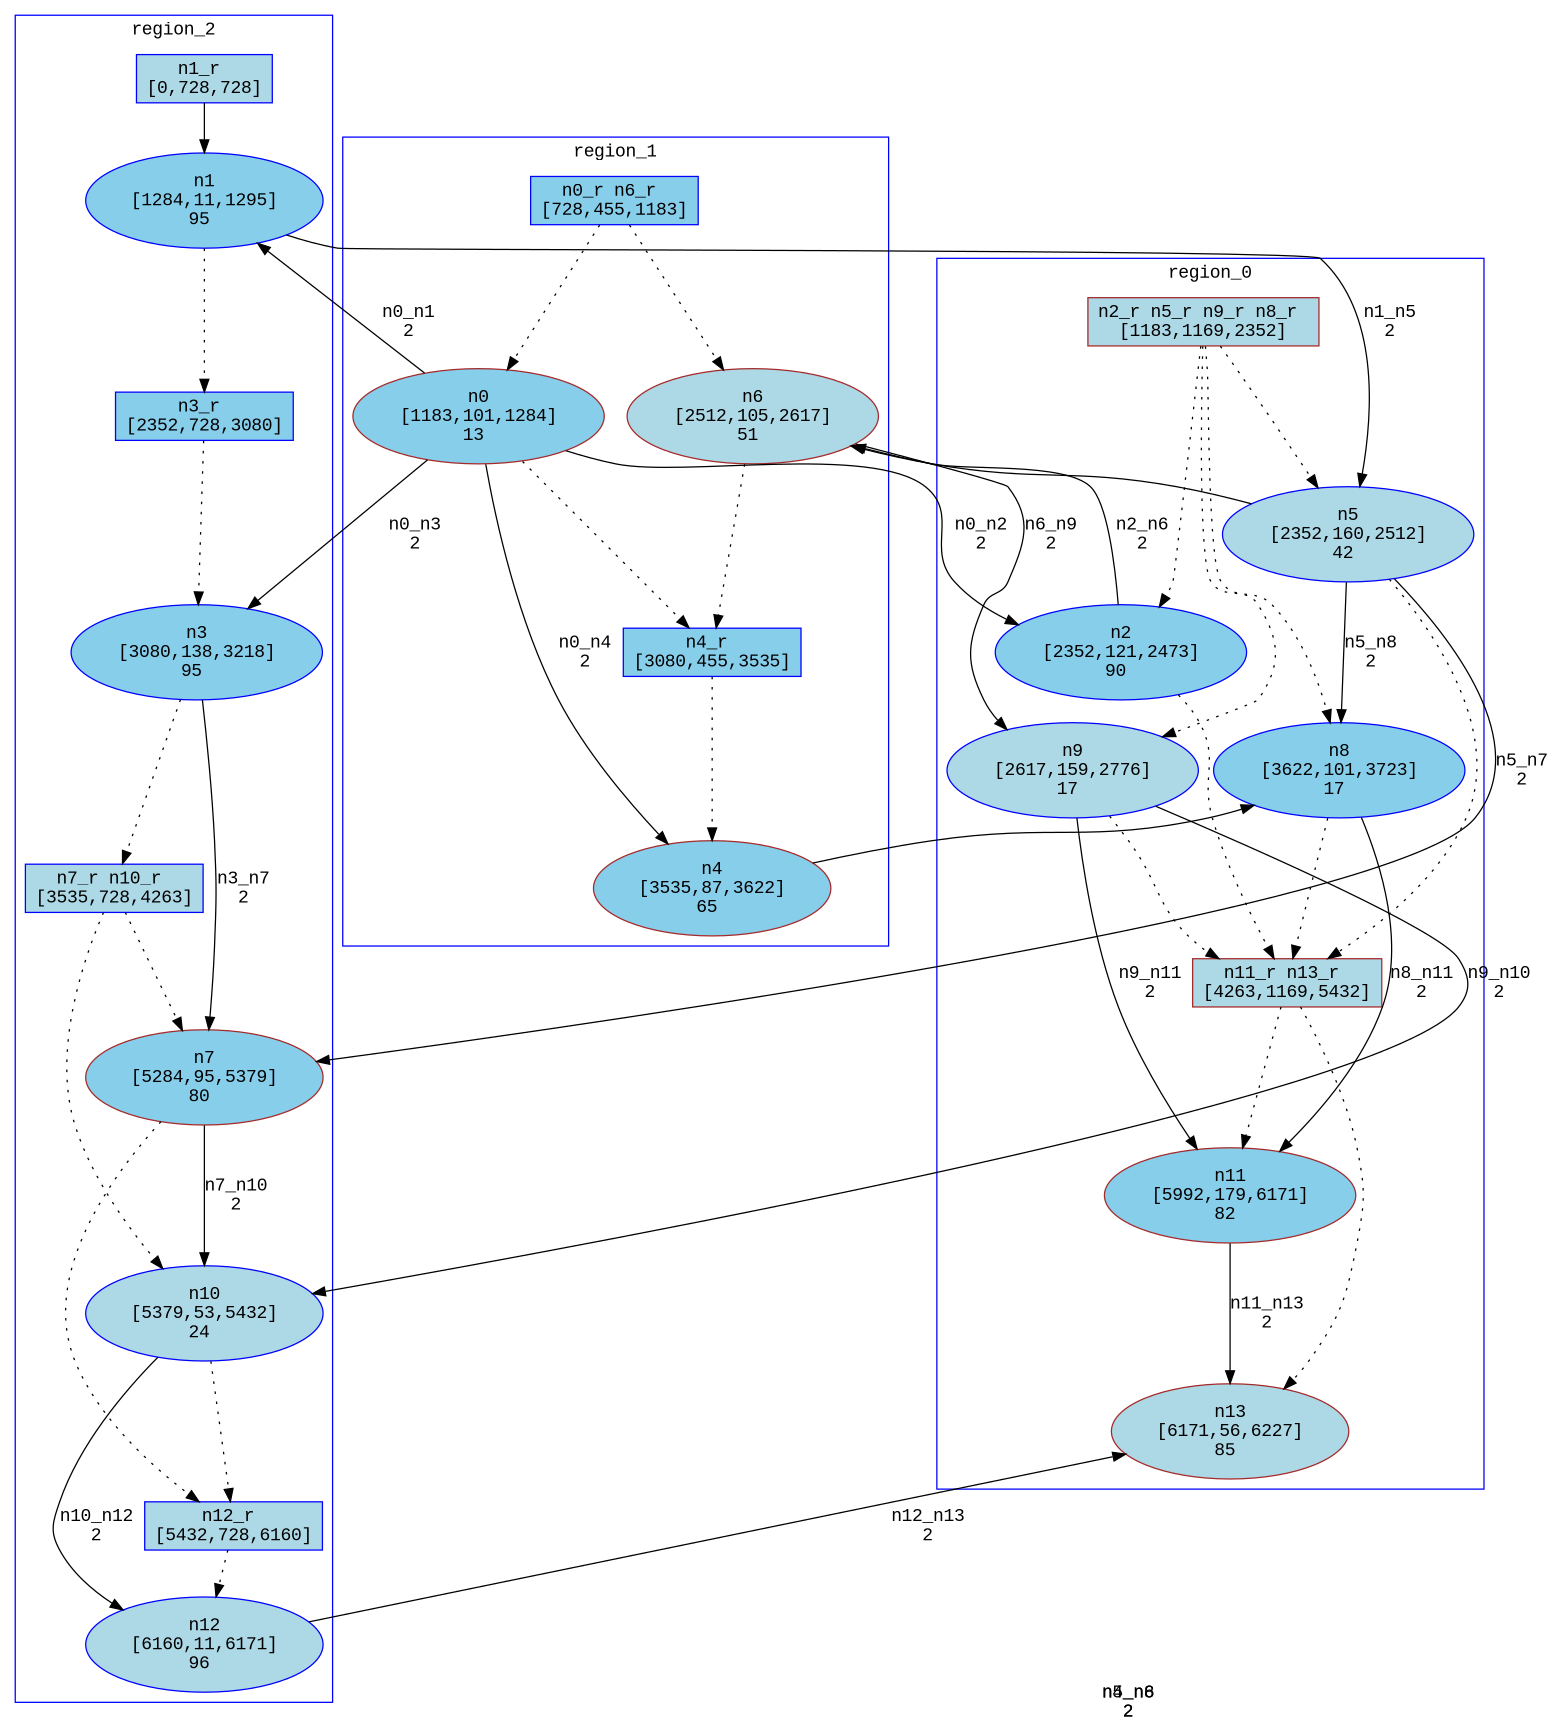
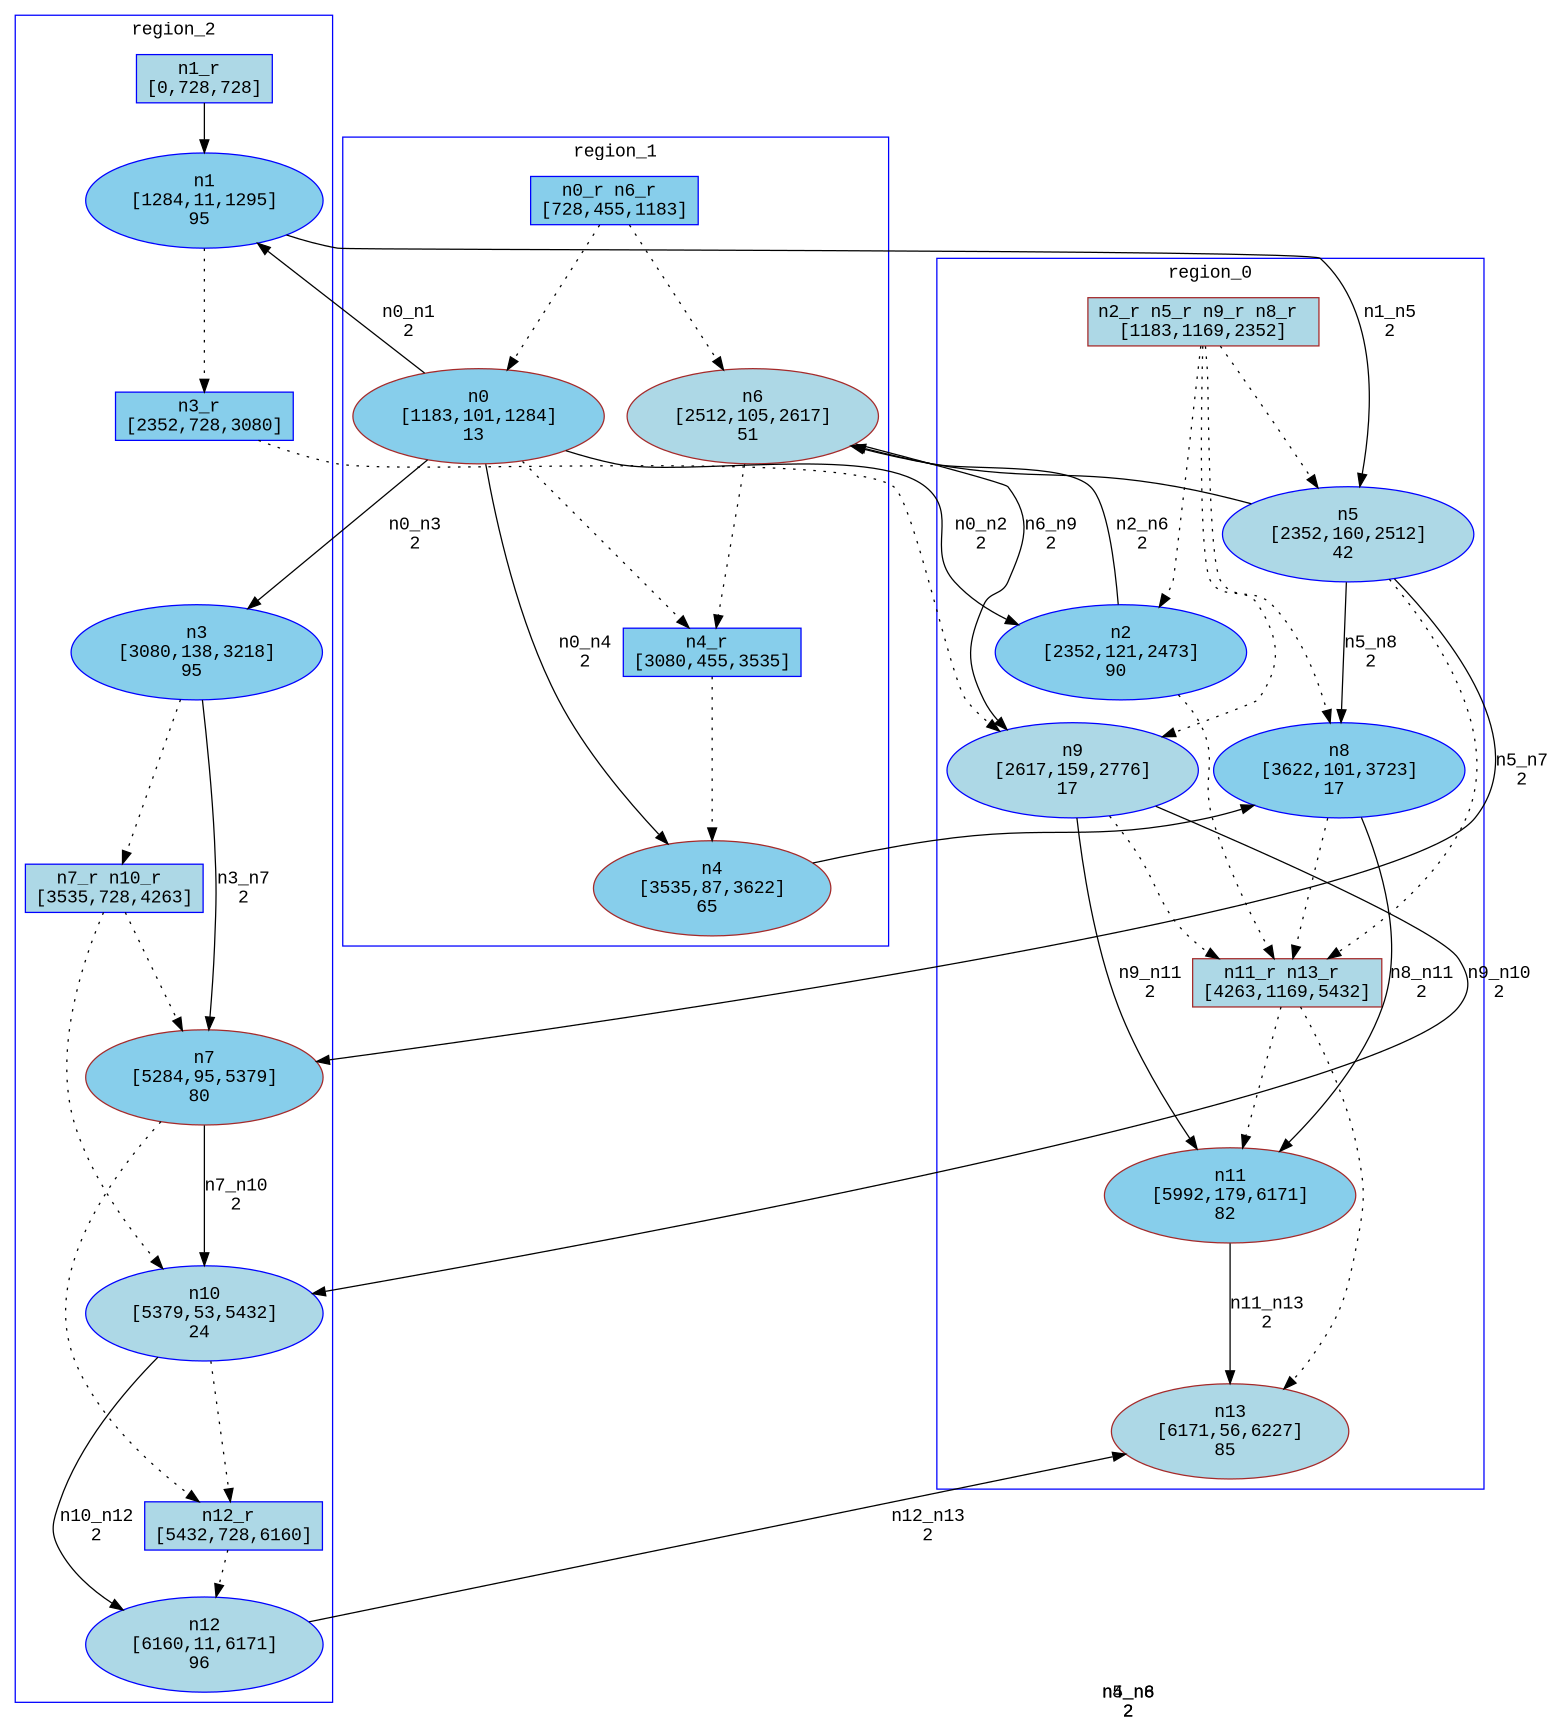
edge "n3_r [2352,728,3080]" -> "n3 [3080,138,3218] 95": now "n3_r [2352,728,3080]" -> "n9 [2617,159,2776] 17"
